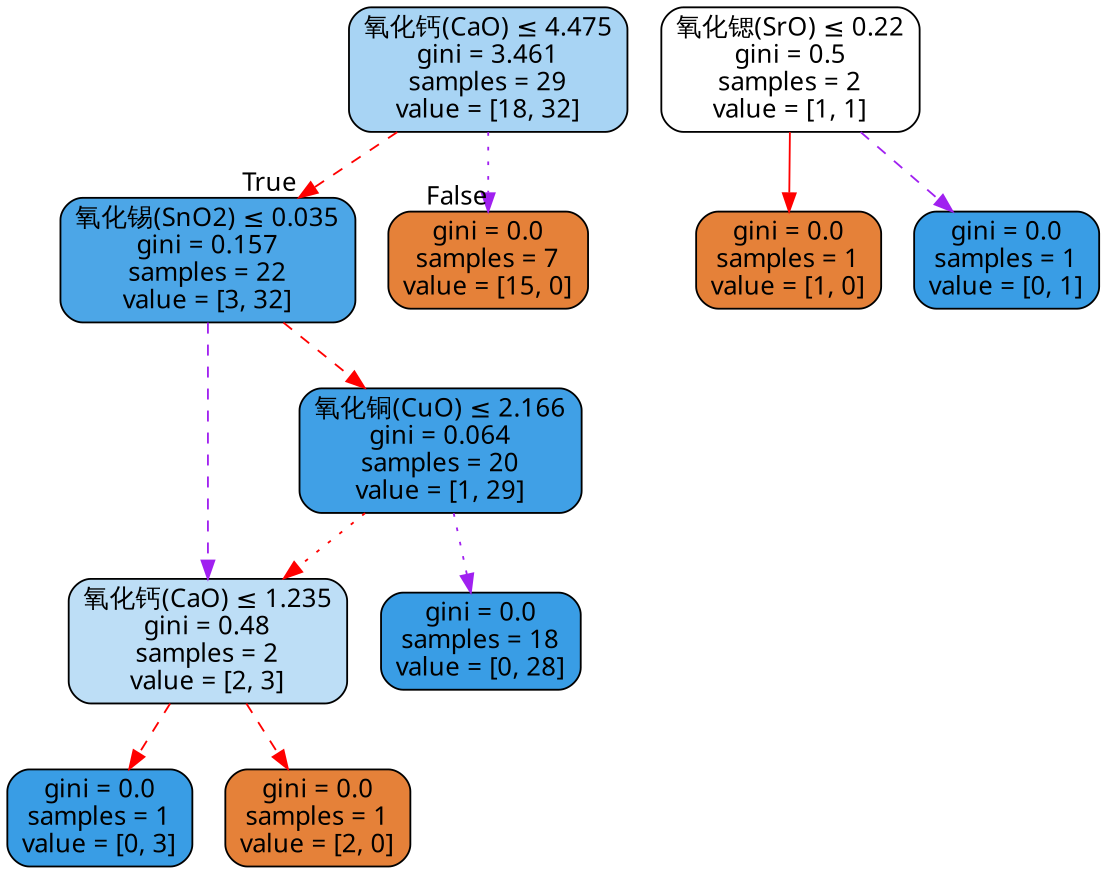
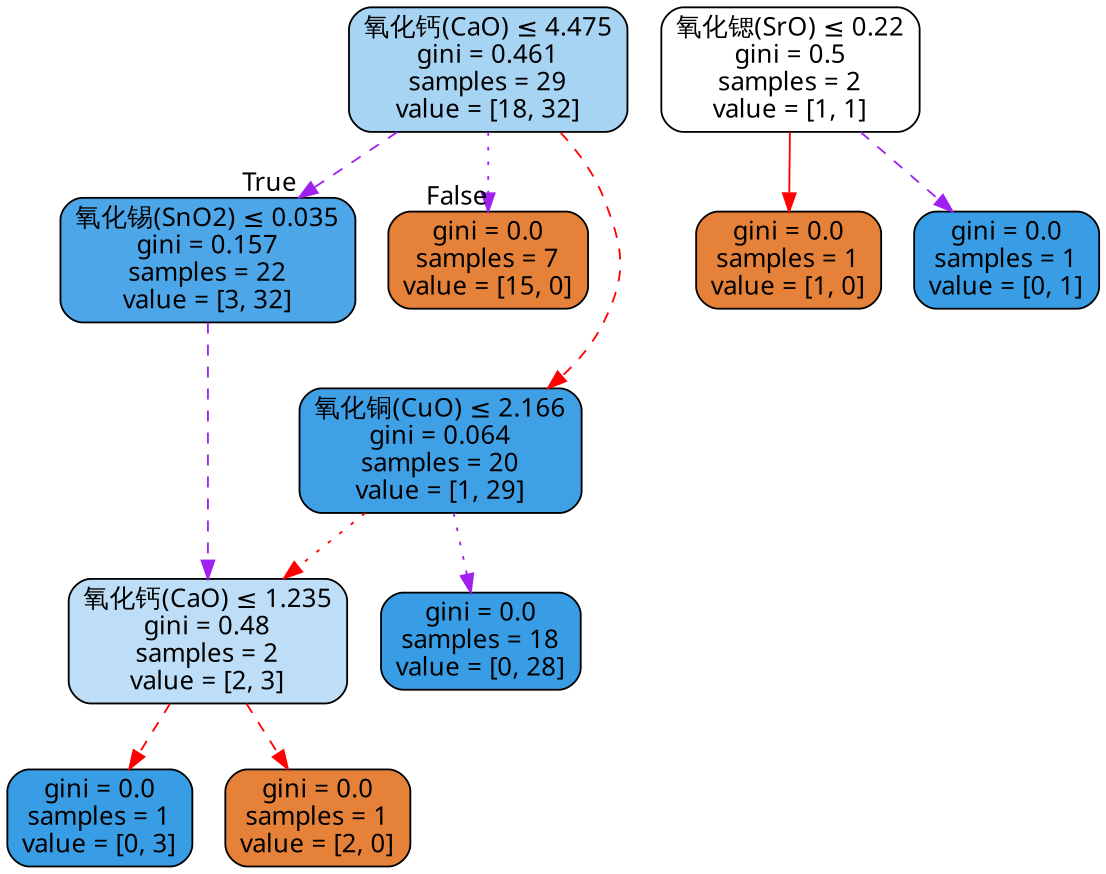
node "氧化钙(CaO) ≤ 4.475": text "gini = 3.461" -> "gini = 0.461"
edge "氧化钙(CaO) ≤ 4.475" -> "氧化锡(SnO2) ≤ 0.035": color red -> purple
edge "氧化锡(SnO2) ≤ 0.035" -> "氧化铜(CuO) ≤ 2.166": now "氧化钙(CaO) ≤ 4.475" -> "氧化铜(CuO) ≤ 2.166"
